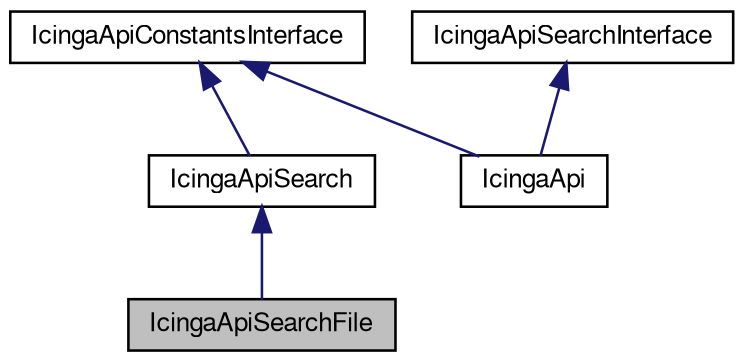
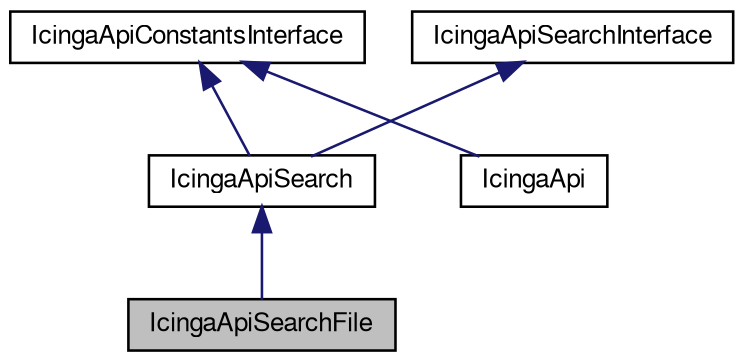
edge "IcingaApi" -> "IcingaApiSearchInterface": now "IcingaApiSearch" -> "IcingaApiSearchInterface"
